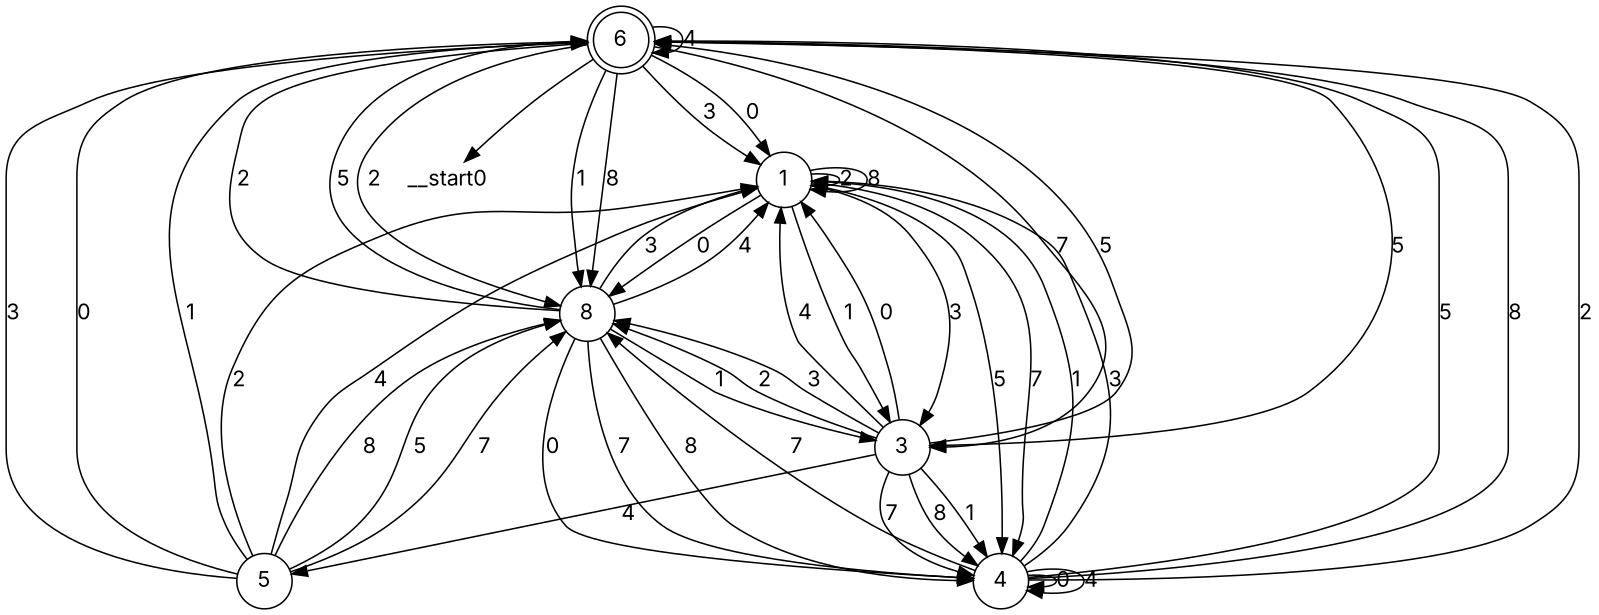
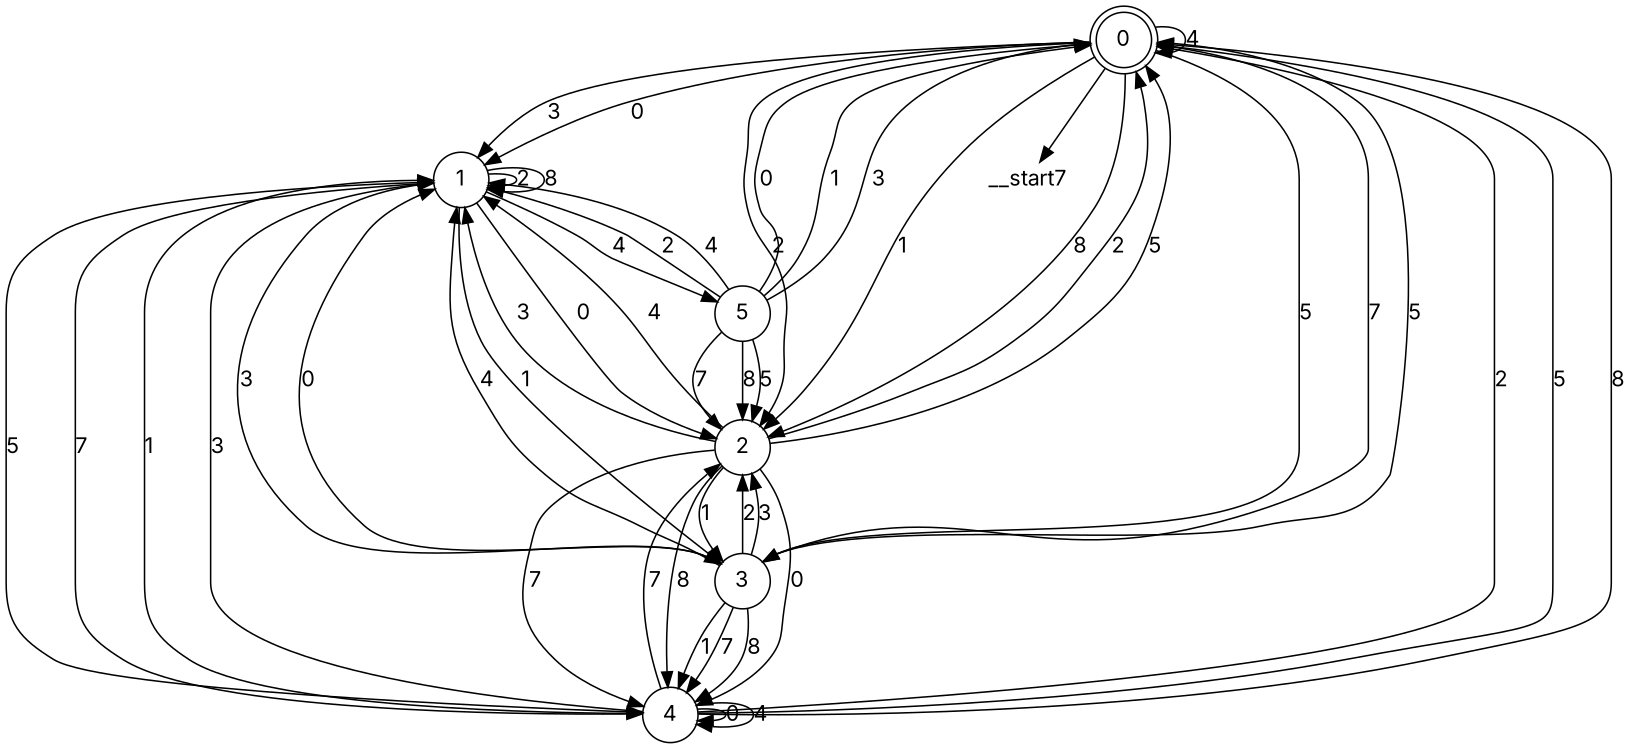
node "6": label "6" -> "0"
node "__start0": label "__start0" -> "__start7"
node "8": label "8" -> "2"
edge "3" -> "5": now "1" -> "5"
